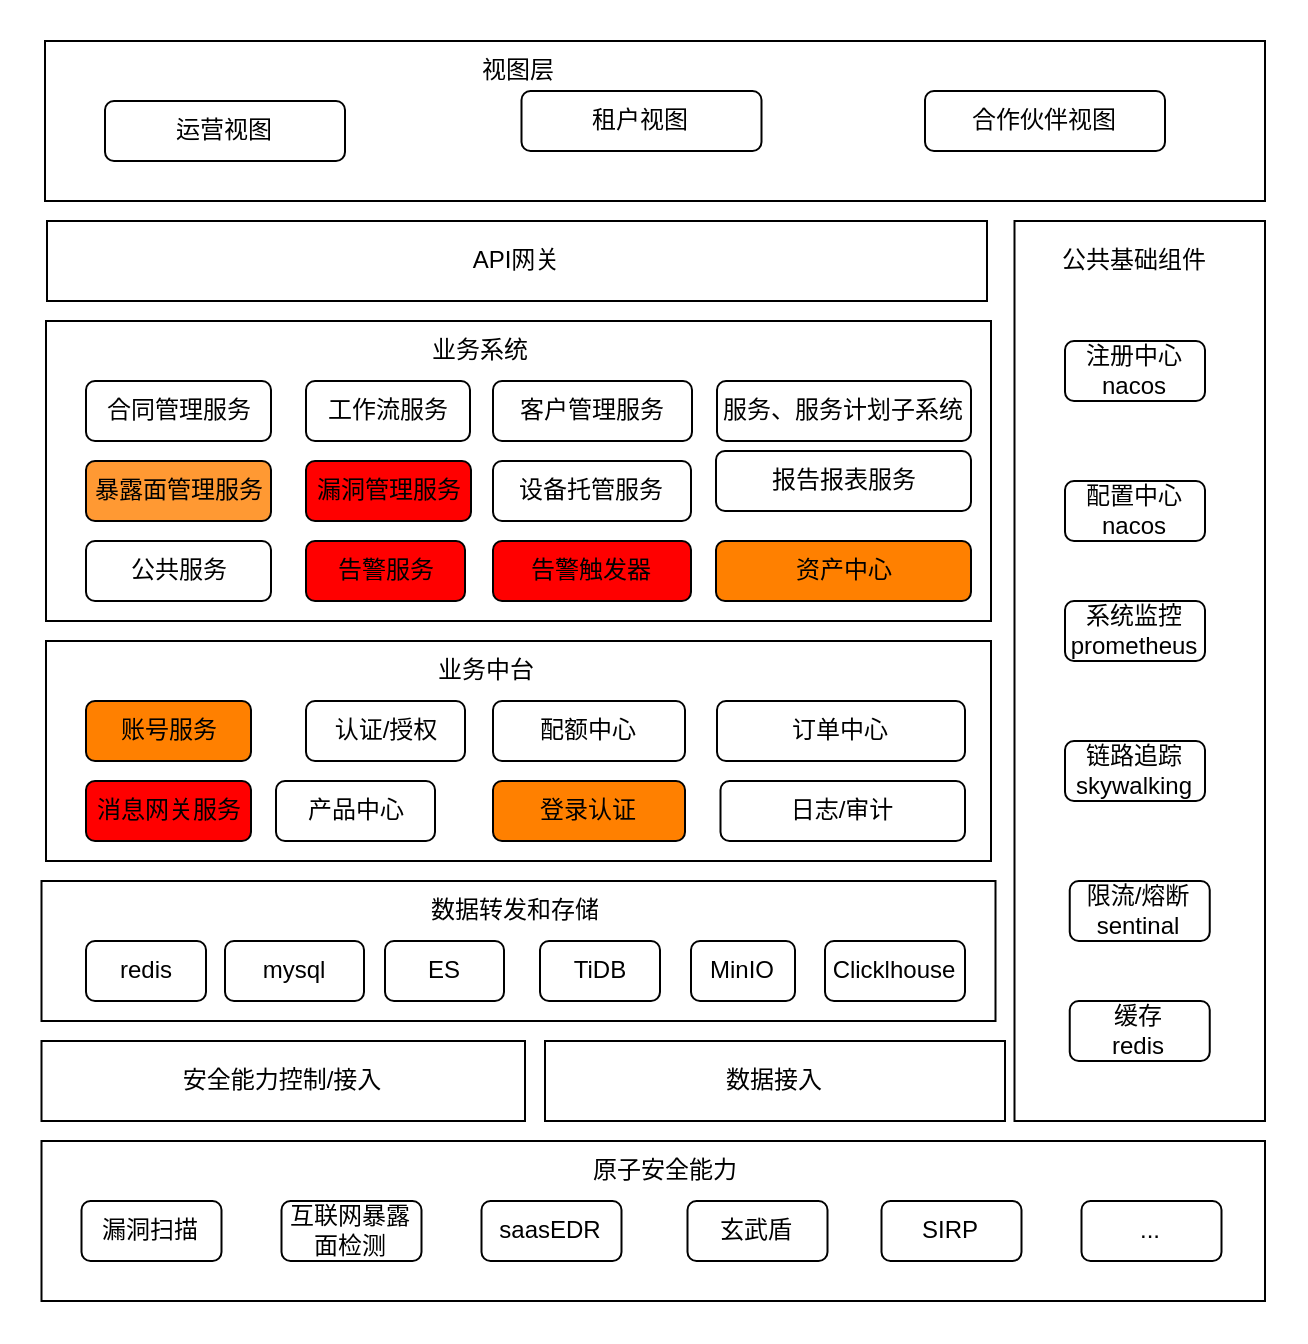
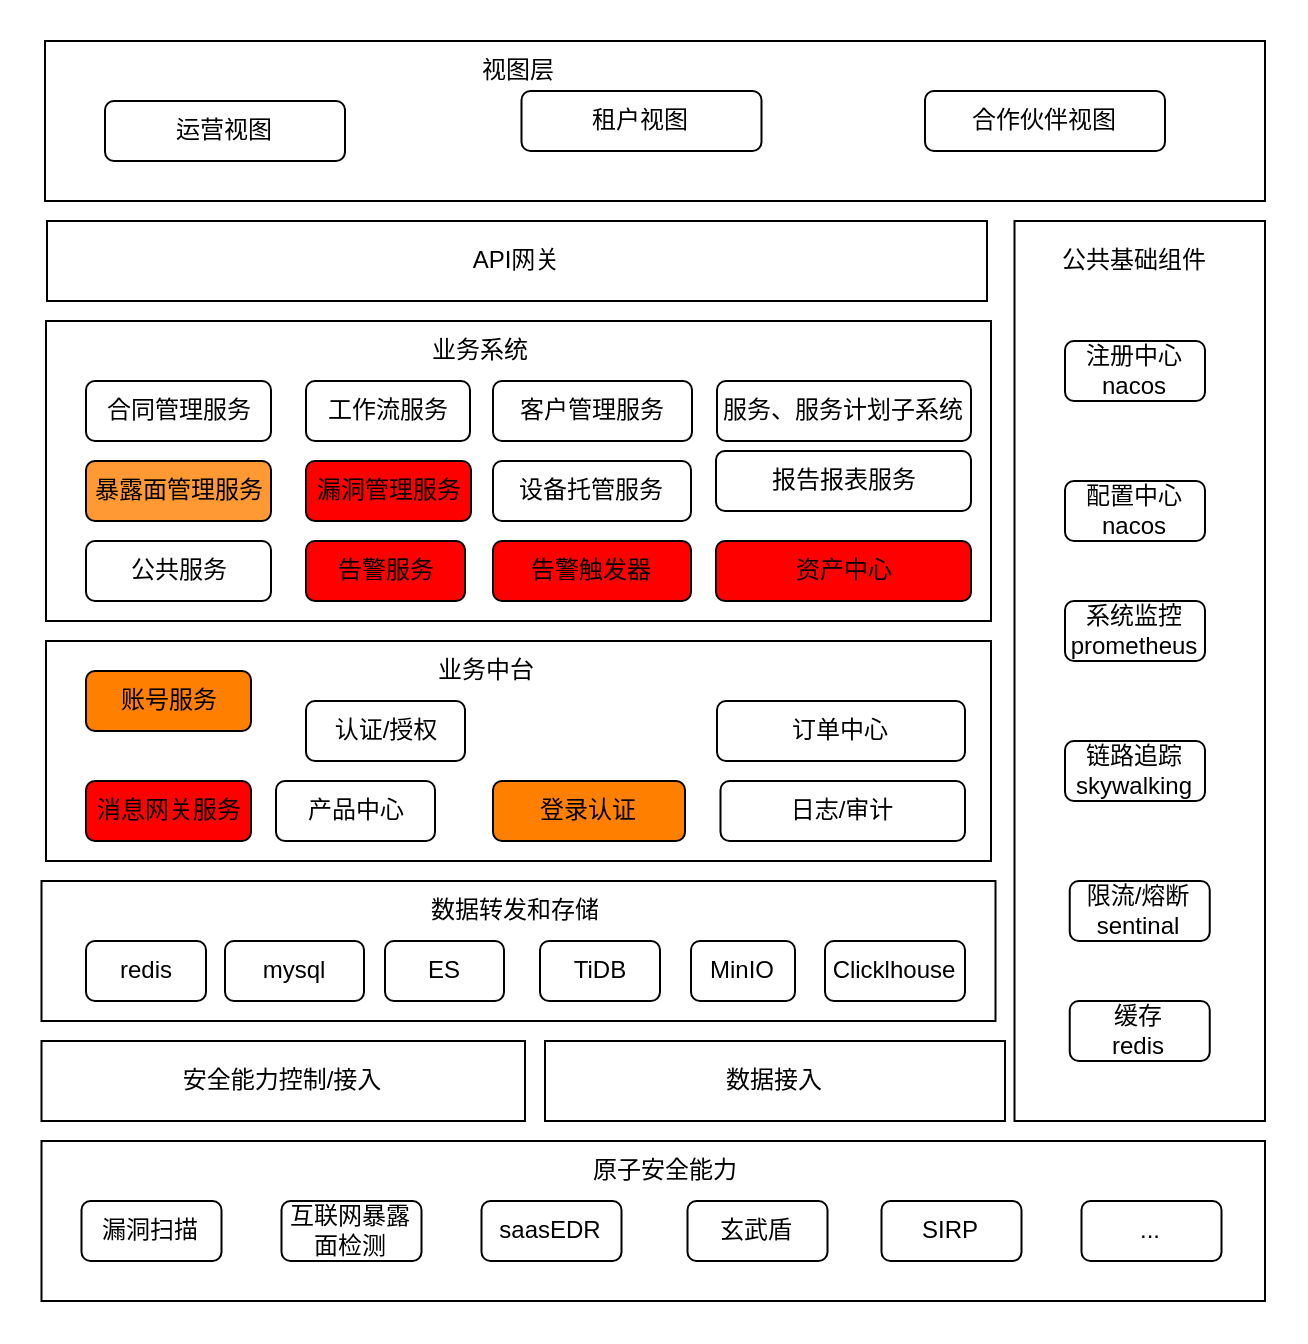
node "资产中心": fillcolor #ff8000 -> #ff0000
node "账号服务": moved (169, 731) -> (169, 701)
node "配额中心": removed
